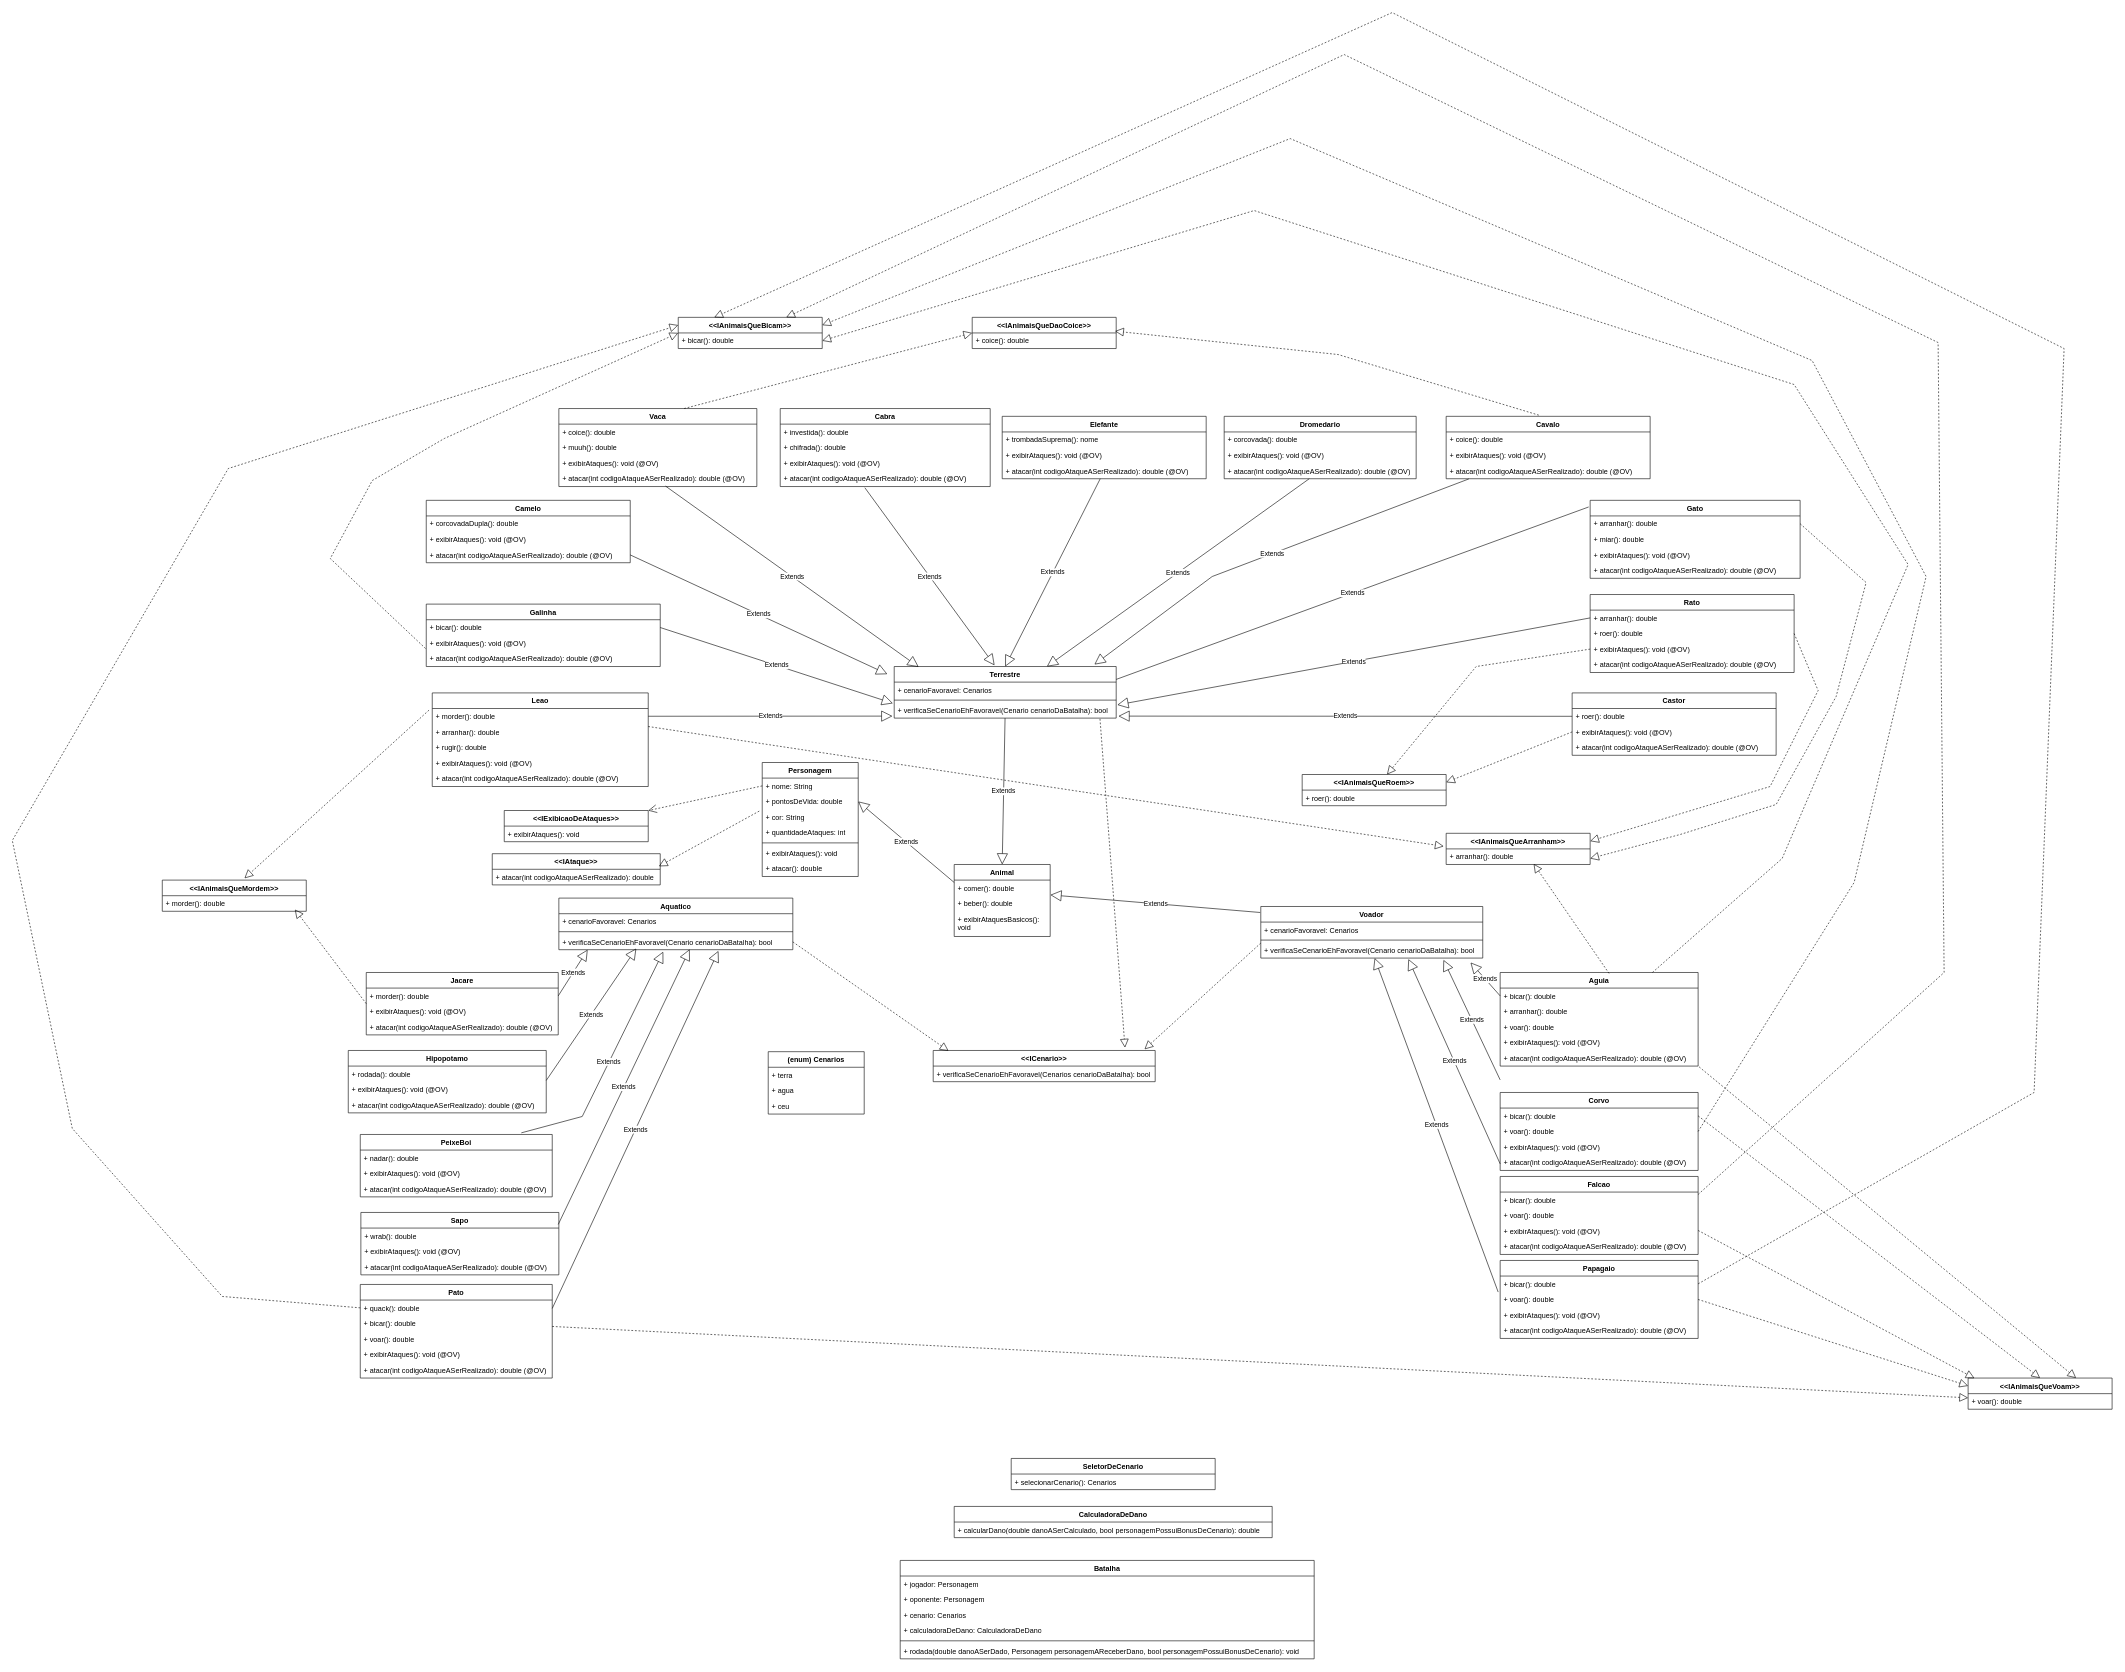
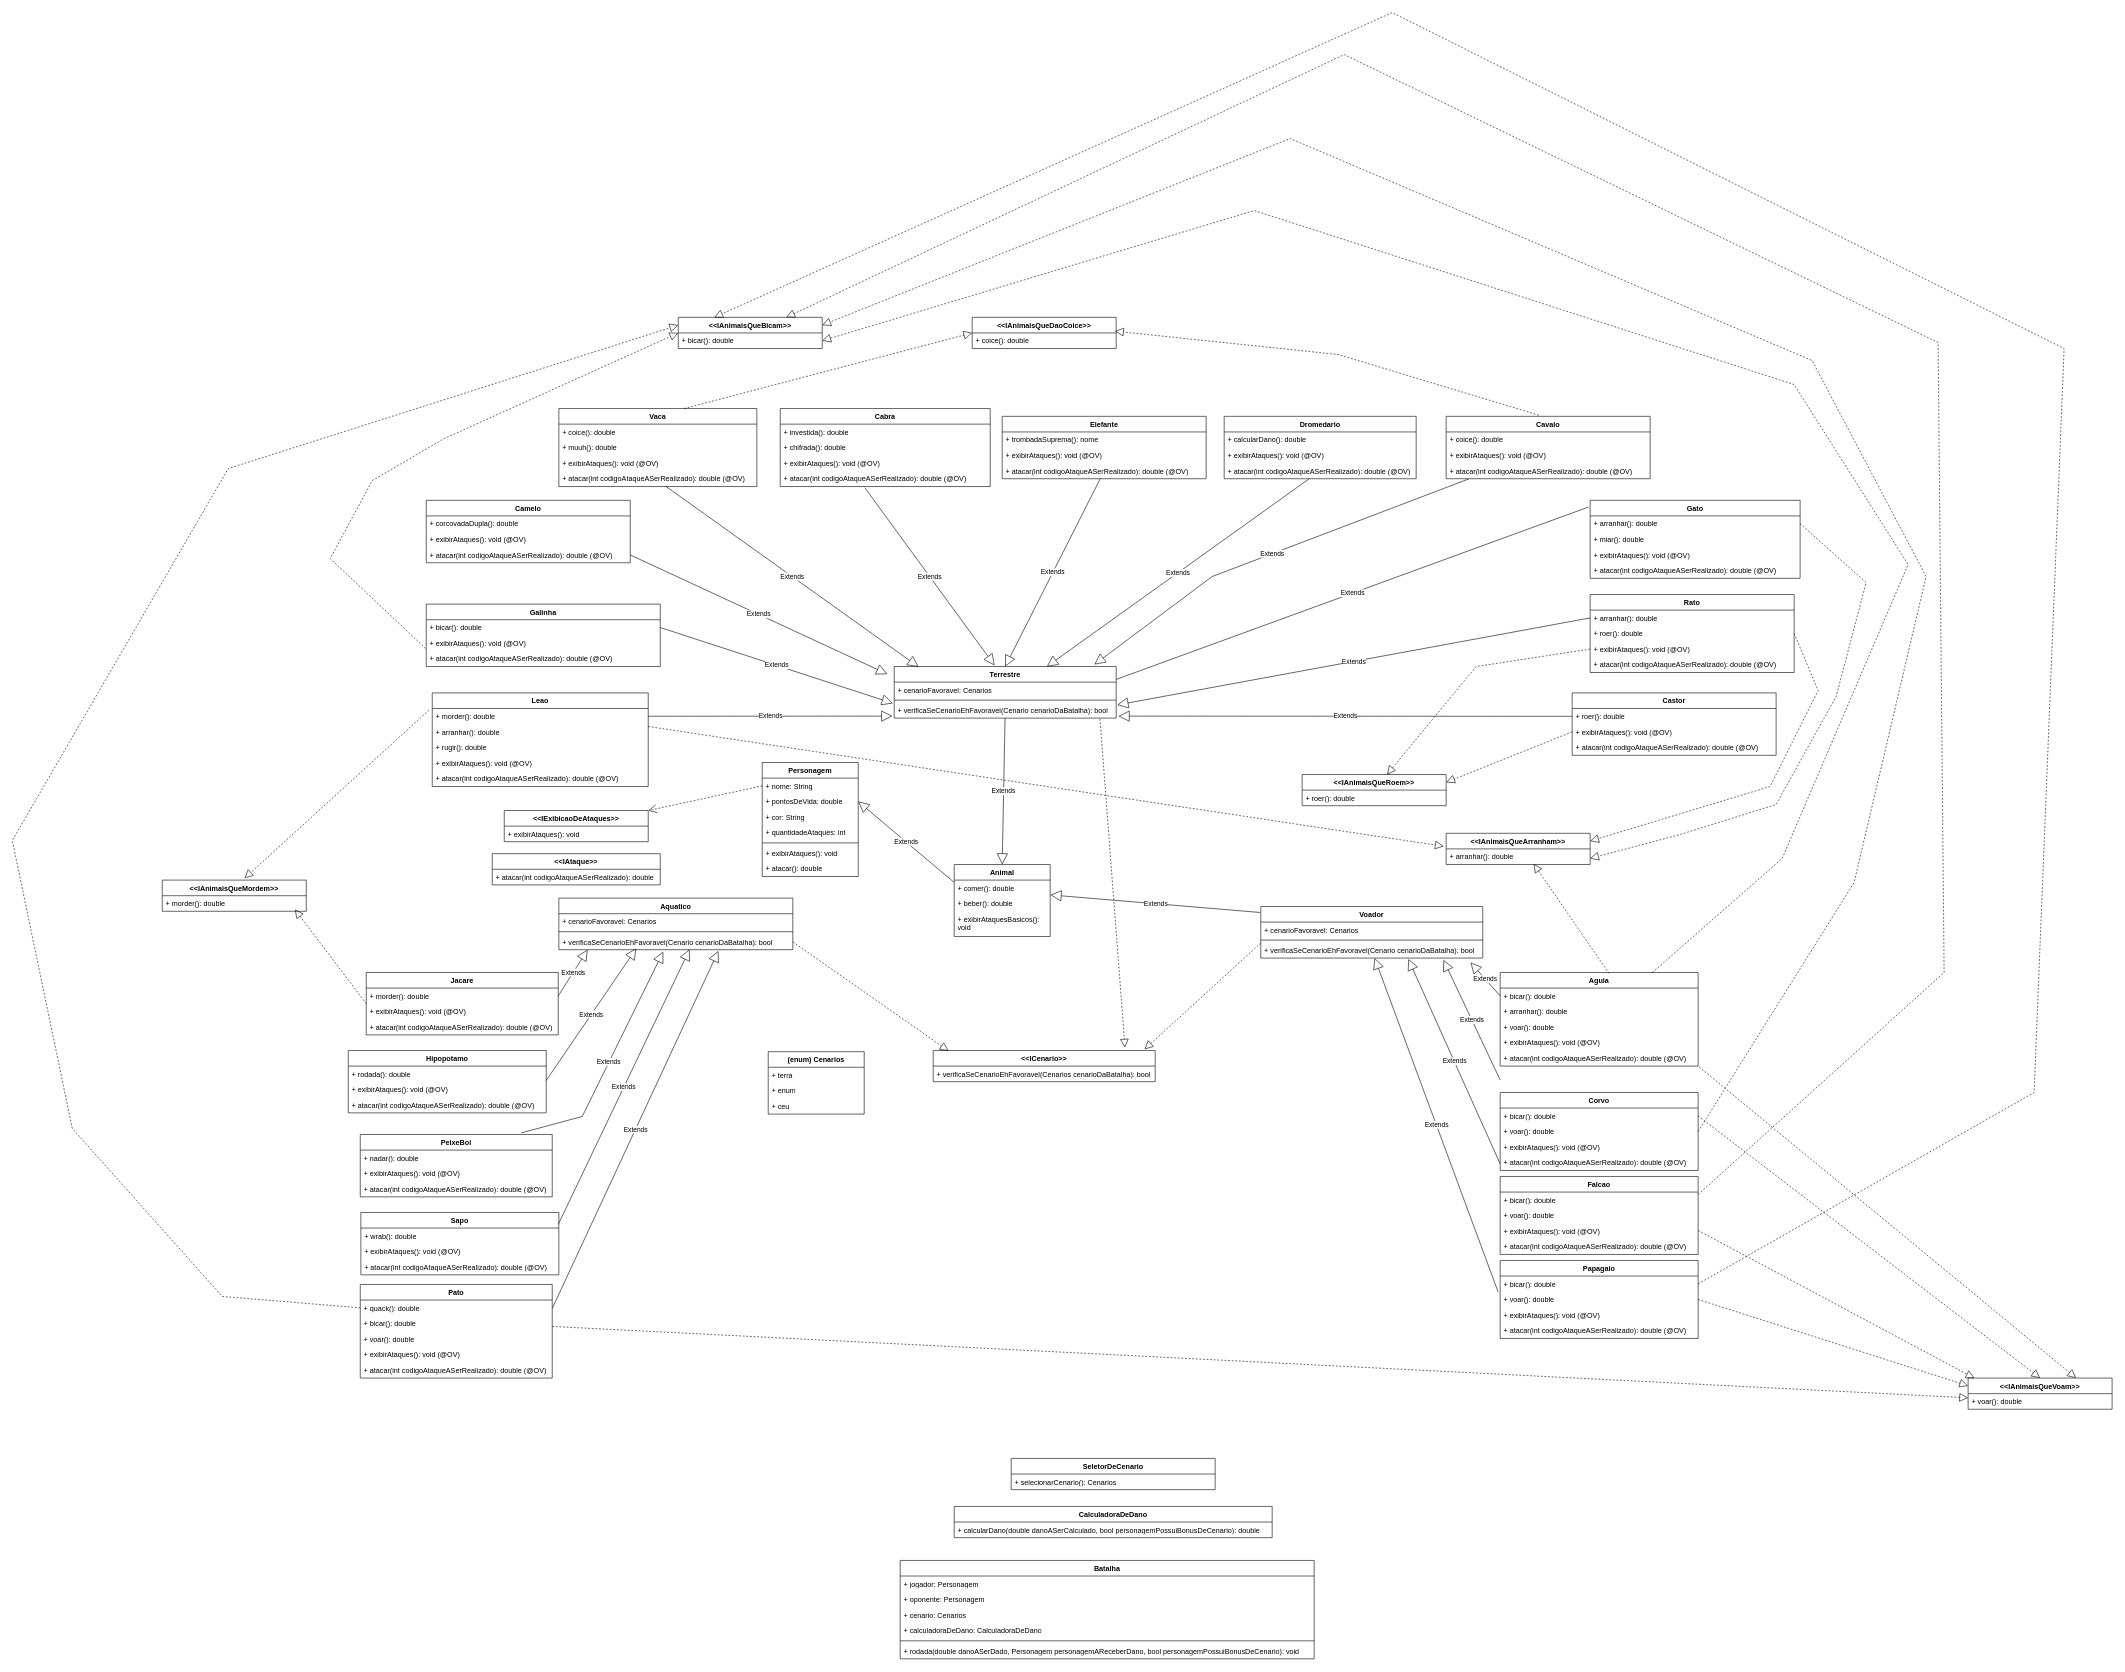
node "+ corcovada(): double": label "+ corcovada(): double" -> "+ calcularDano(): double"
edge "+ cor: String" -> "+ atacar(int codigoAtaqueASerRealizado): double": removed
node "+ agua": label "+ agua" -> "+ enum"
